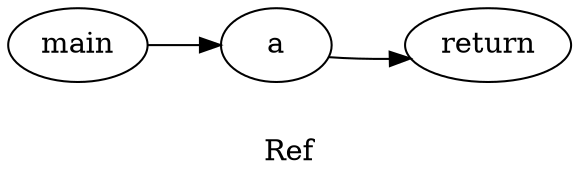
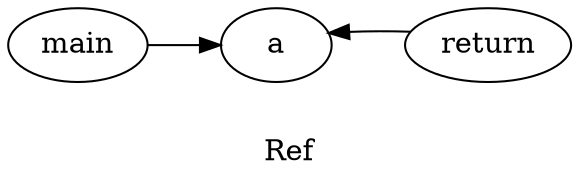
edge "a" -> "return": reversed
